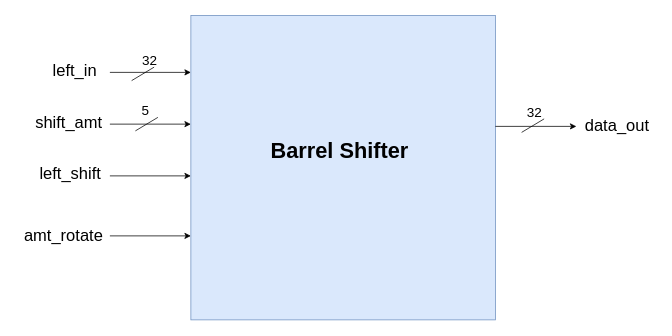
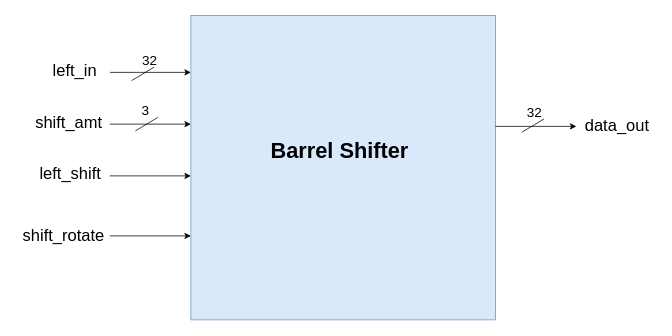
node "5": label "5" -> "3"
node "amt_rotate": label "amt_rotate" -> "shift_rotate"
